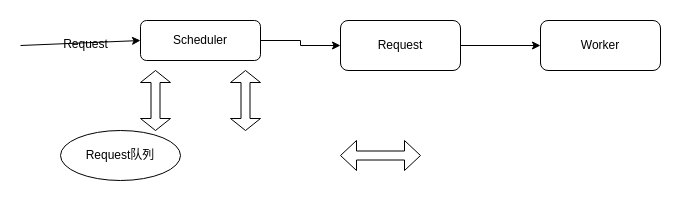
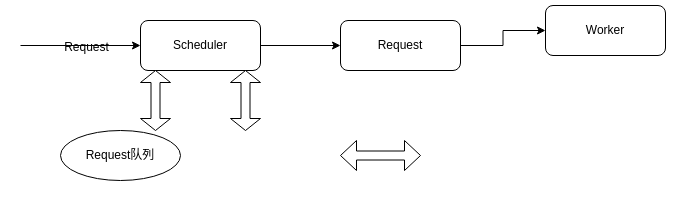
node "Scheduler": size 120x40 -> 120x50
node "Worker": moved (601, 46) -> (606, 31)
